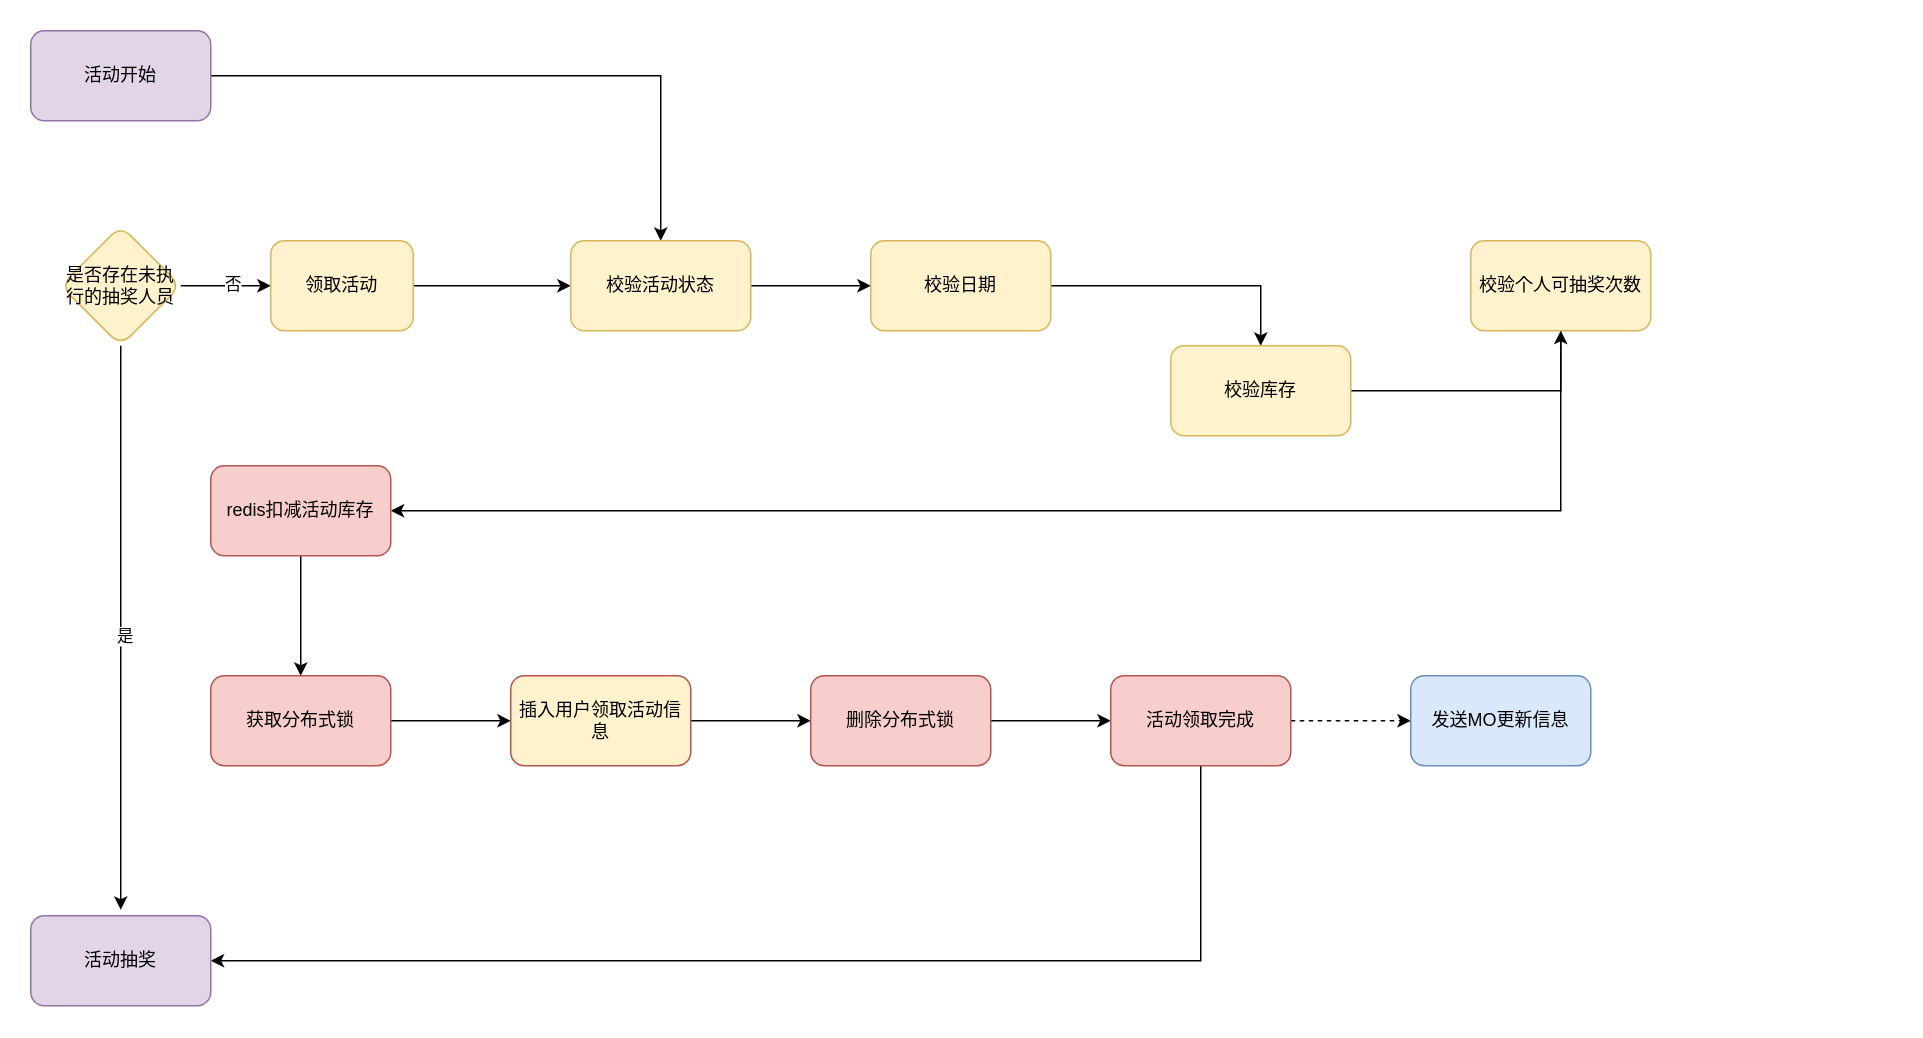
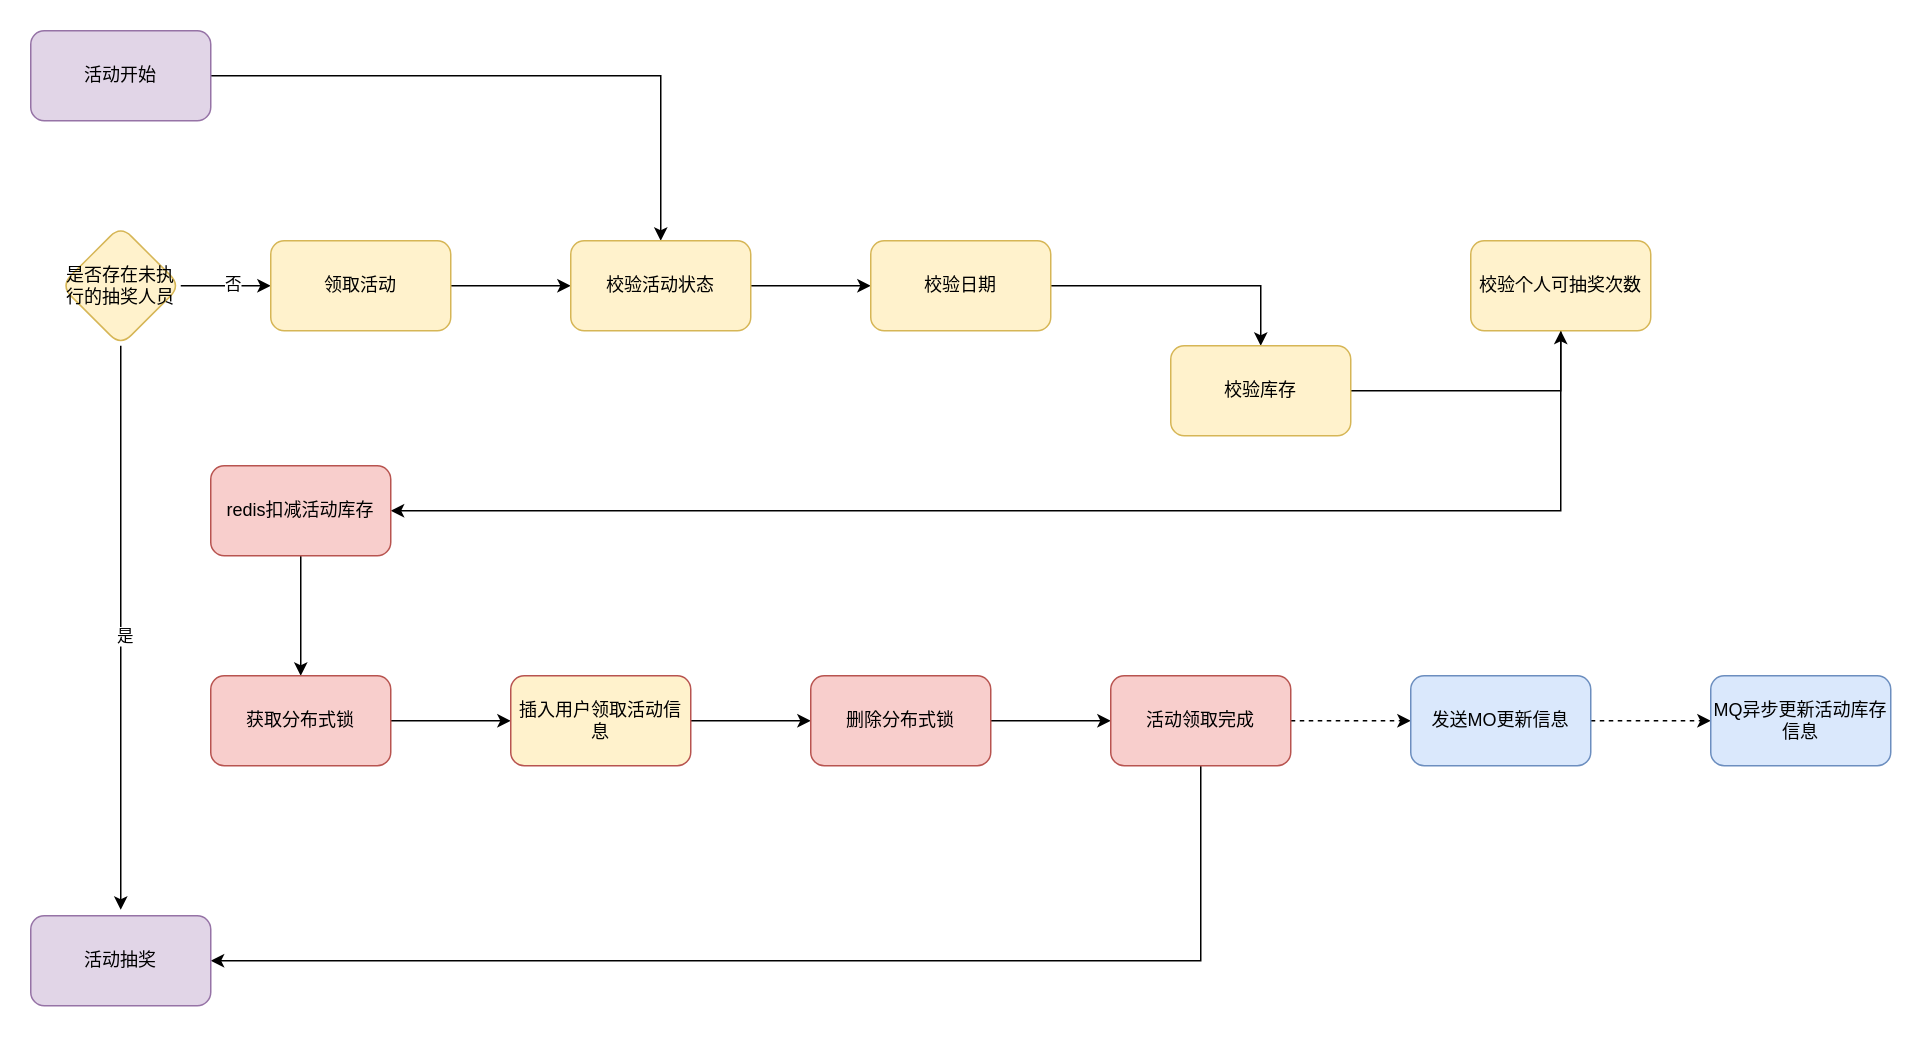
node "领取活动": size 143x90 -> 180x90
edge "发送MO更新信息" -> "MQ异步更新活动库存信息": added
node "MQ异步更新活动库存信息": added
